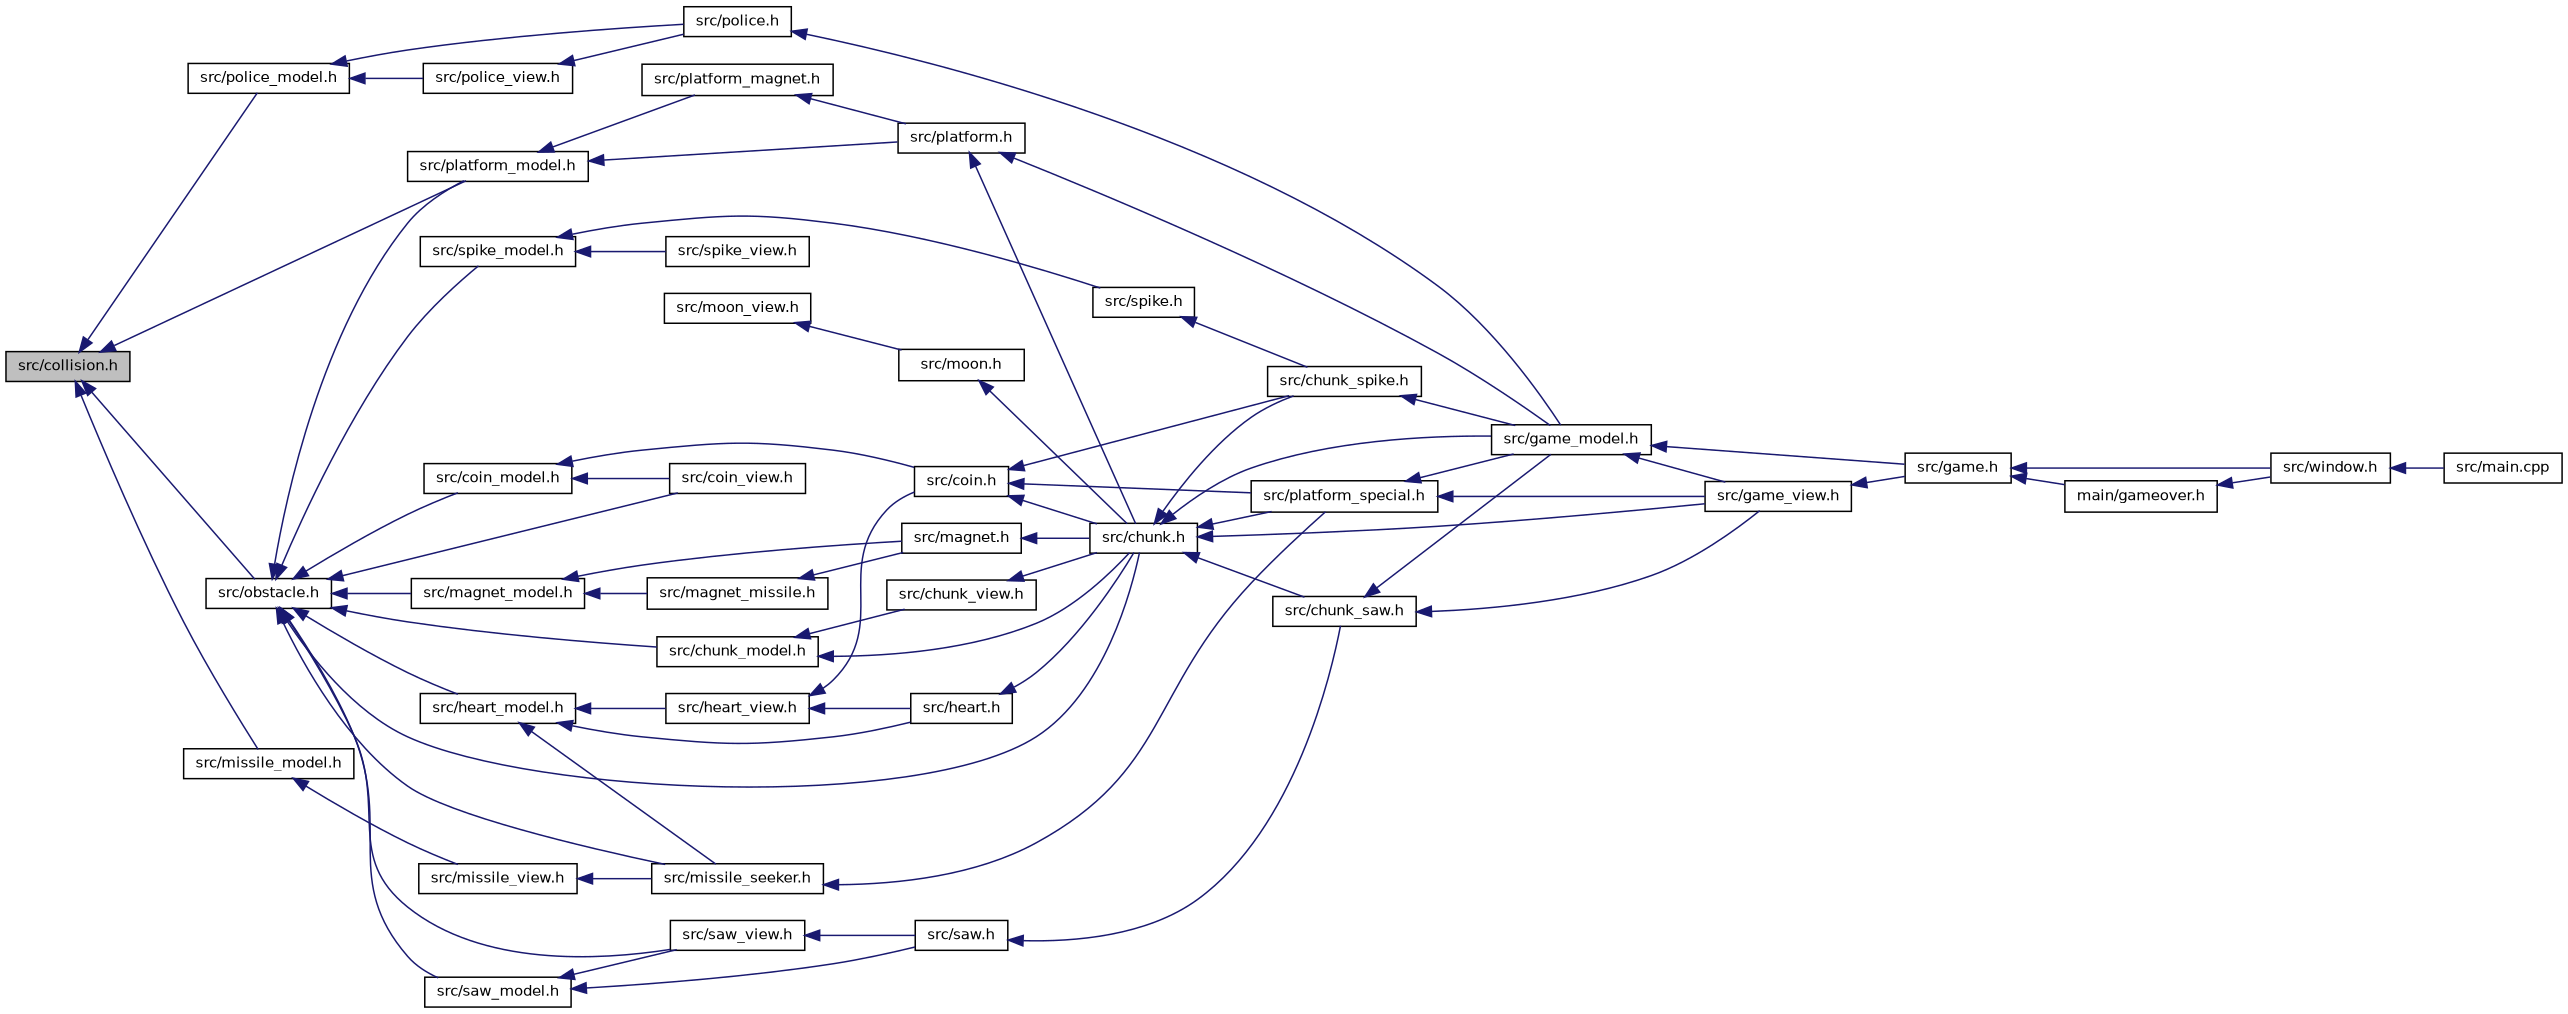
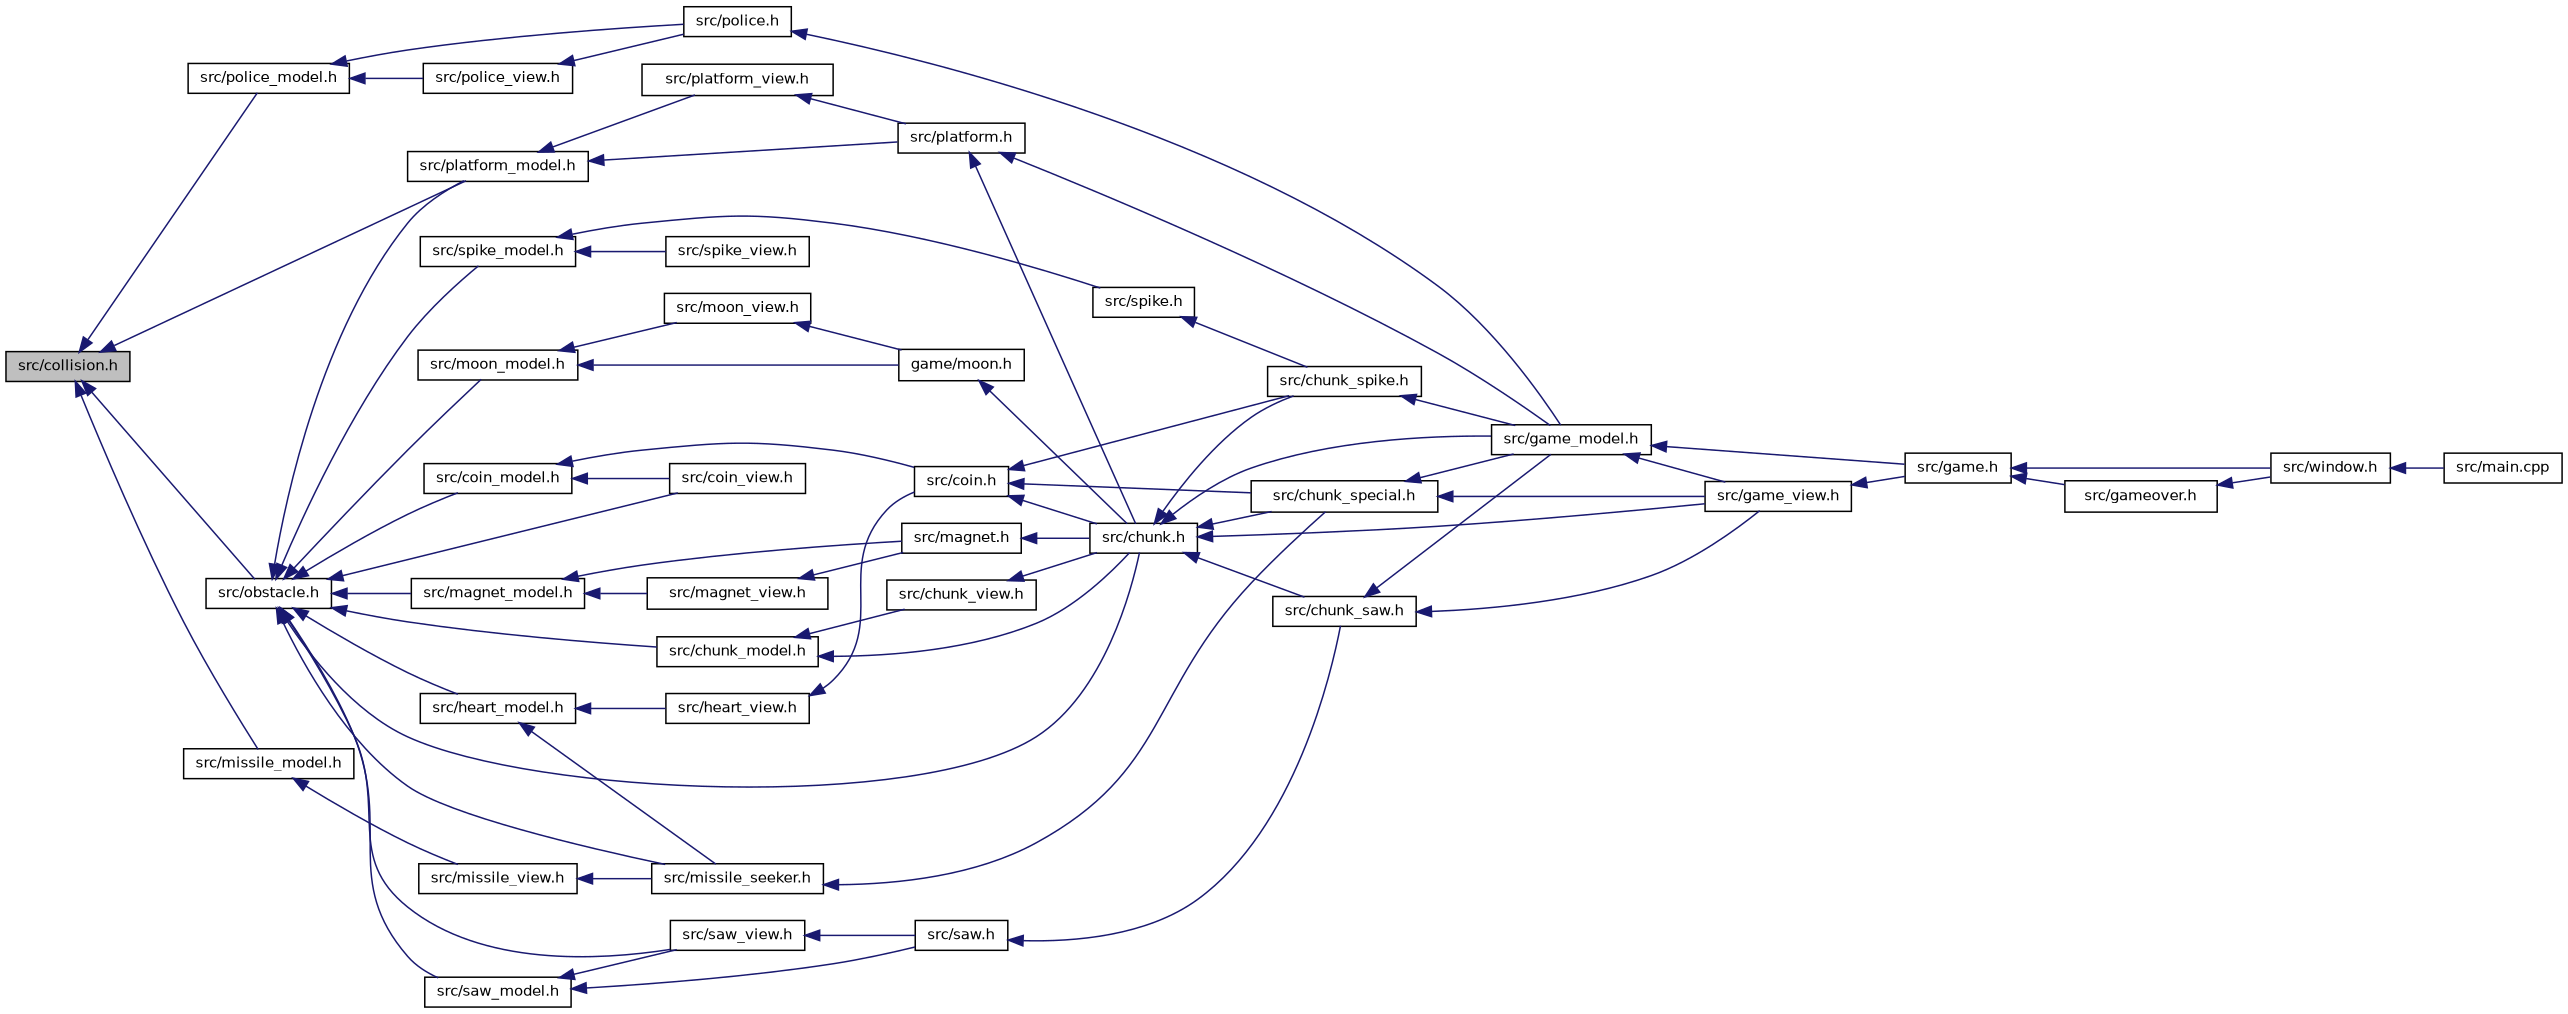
node "src/platform_magnet.h": label "src/platform_magnet.h" -> "src/platform_view.h"
node "src/moon_model.h": added
node "src/moon.h": label "src/moon.h" -> "game/moon.h"
node "src/platform_special.h": label "src/platform_special.h" -> "src/chunk_special.h"
node "main/gameover.h": label "main/gameover.h" -> "src/gameover.h"
node "src/magnet_missile.h": label "src/magnet_missile.h" -> "src/magnet_view.h"
node "src/heart.h": removed
